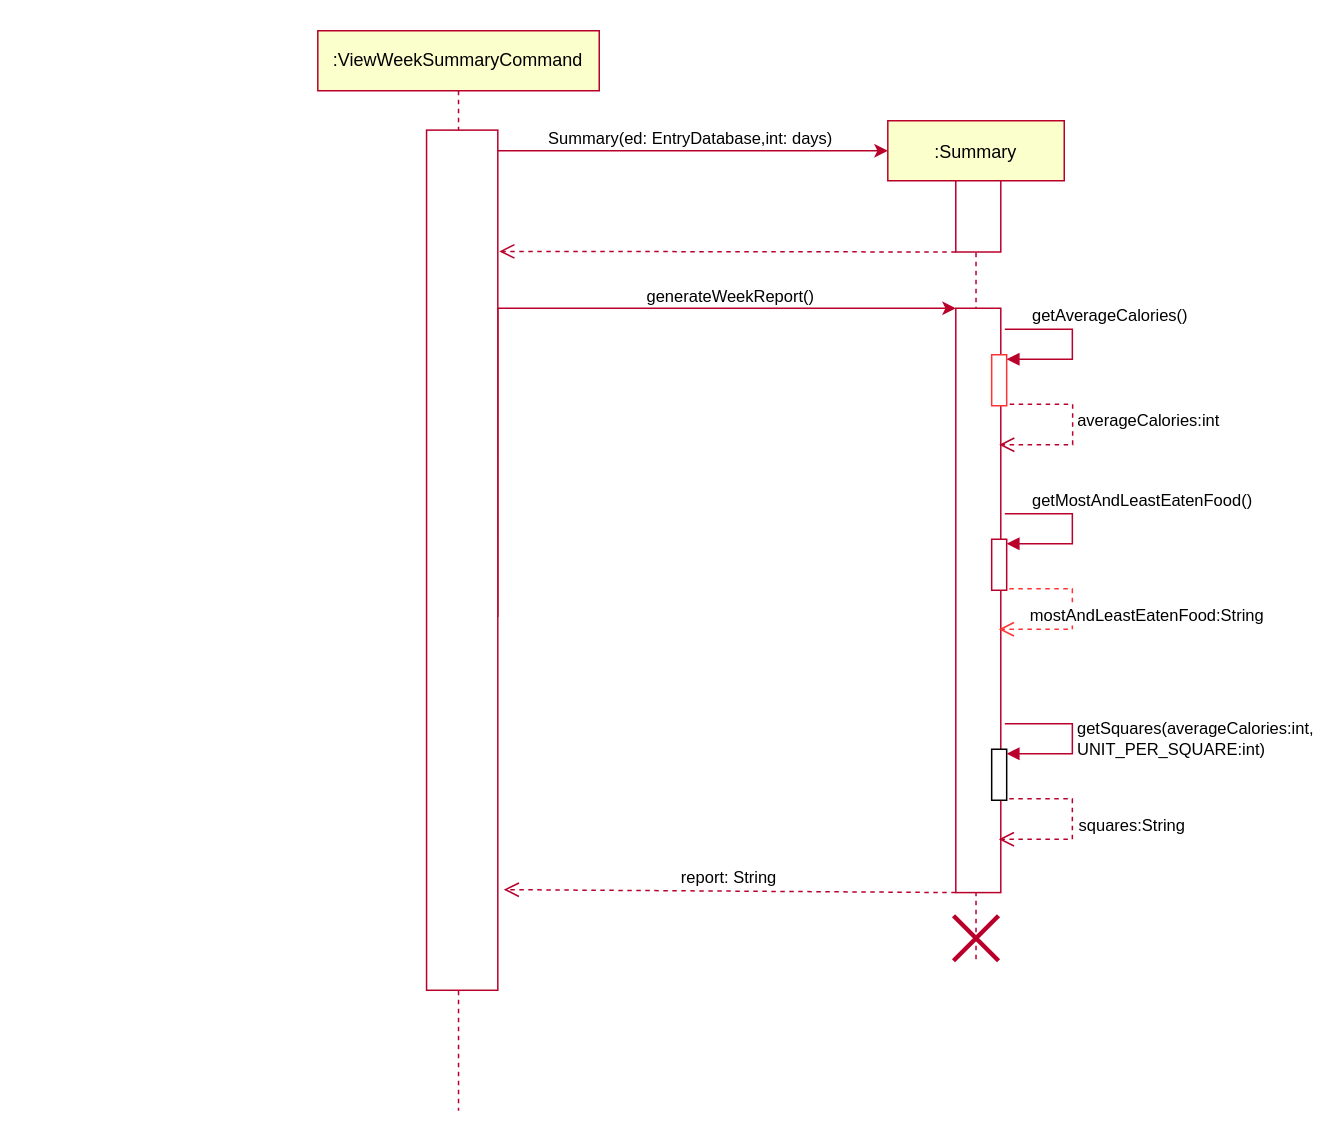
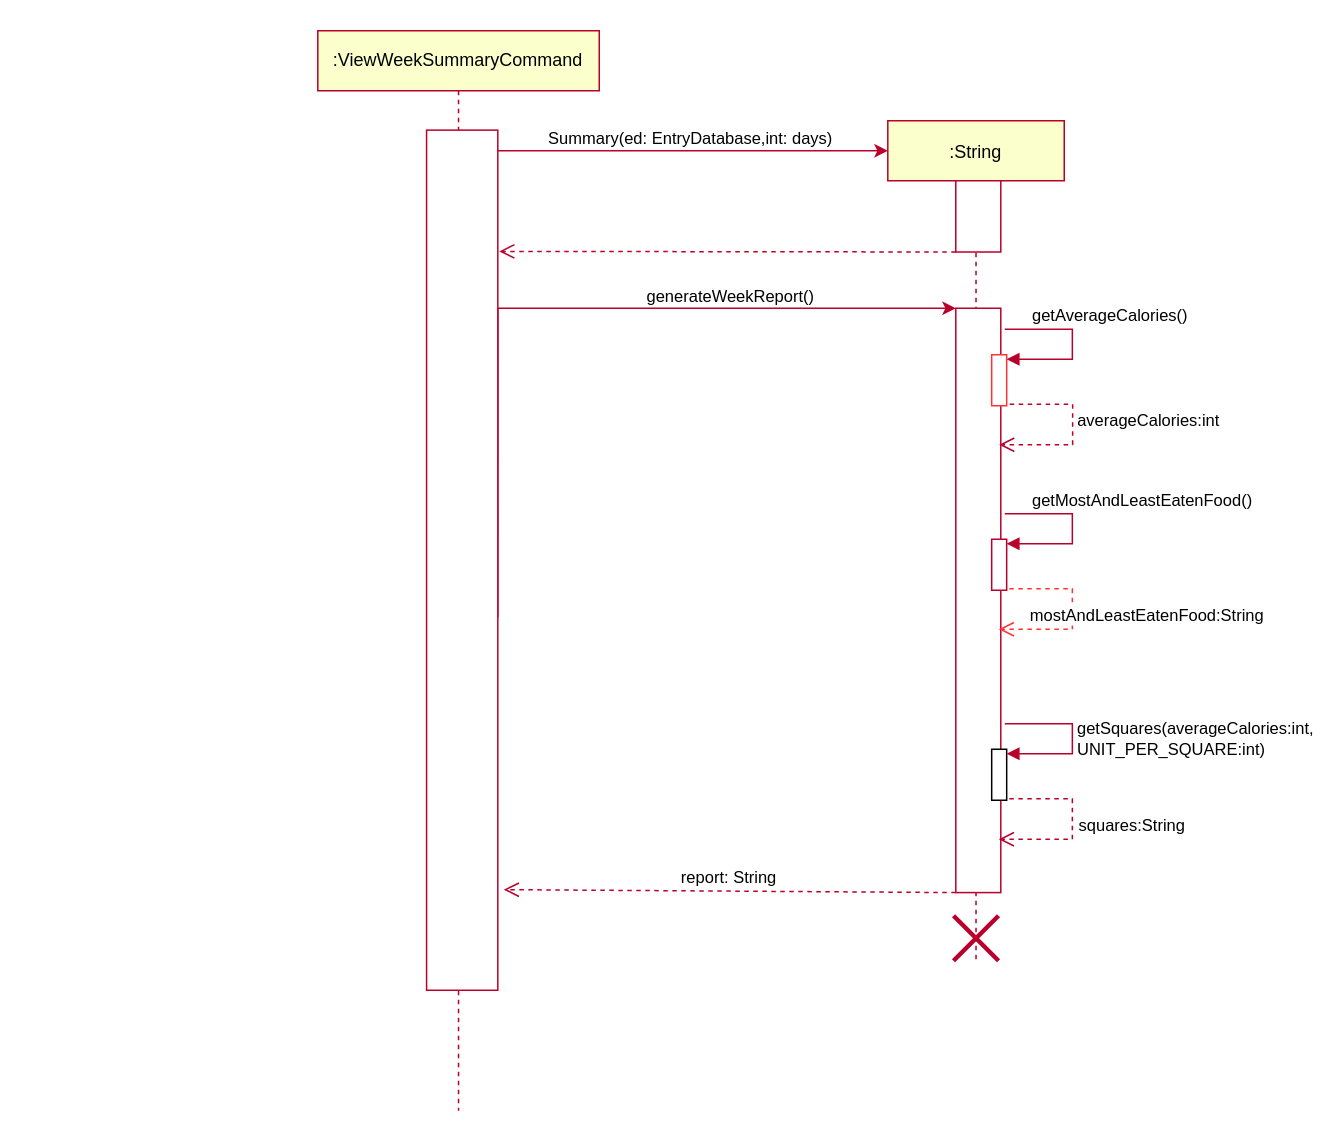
node ":Summary": label ":Summary" -> ":String"
